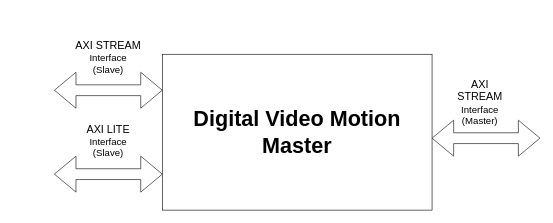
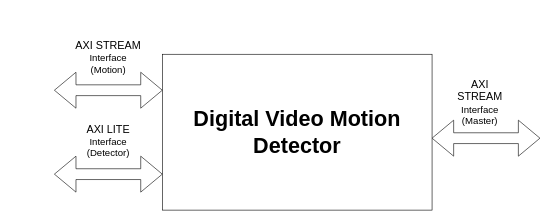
node "AXI STREAM Interface (Slave)": label "AXI STREAM Interface (Slave)" -> "AXI STREAM Interface (Motion)"
node "Digital Video Motion Master": label "Digital Video Motion Master" -> "Digital Video Motion Detector"
node "AXI LITE Interface (Slave)": label "AXI LITE Interface (Slave)" -> "AXI LITE Interface (Detector)"
